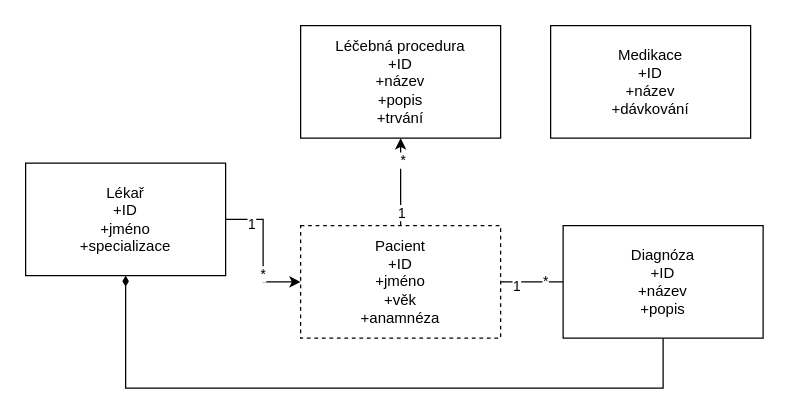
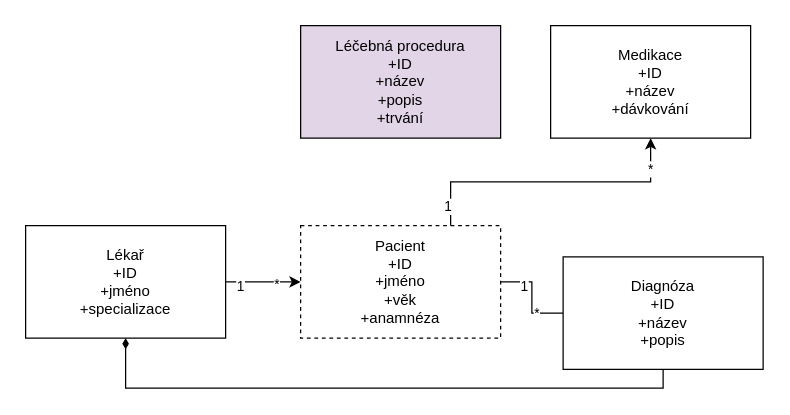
node "Léčebná procedura +ID +název +popis +trvání": fillcolor #ffffff -> #e1d5e7
edge "Pacient +ID +jméno +věk +anamnéza" -> "Medikace +ID +název +dávkování": added, labels "1", "*"
edge "Pacient +ID +jméno +věk +anamnéza" -> "Léčebná procedura +ID +název +popis +trvání": removed, labels "1", "*"
node "Lékař +ID +jméno +specializace": moved (126, 219) -> (126, 282)
node "Diagnóza +ID +název +popis": moved (663, 282) -> (663, 313)
